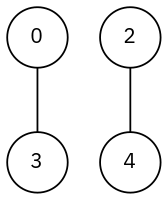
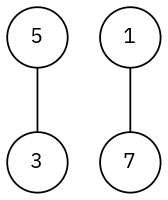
node "0": label "0" -> "5"
node "2": label "2" -> "1"
node "4": label "4" -> "7"
